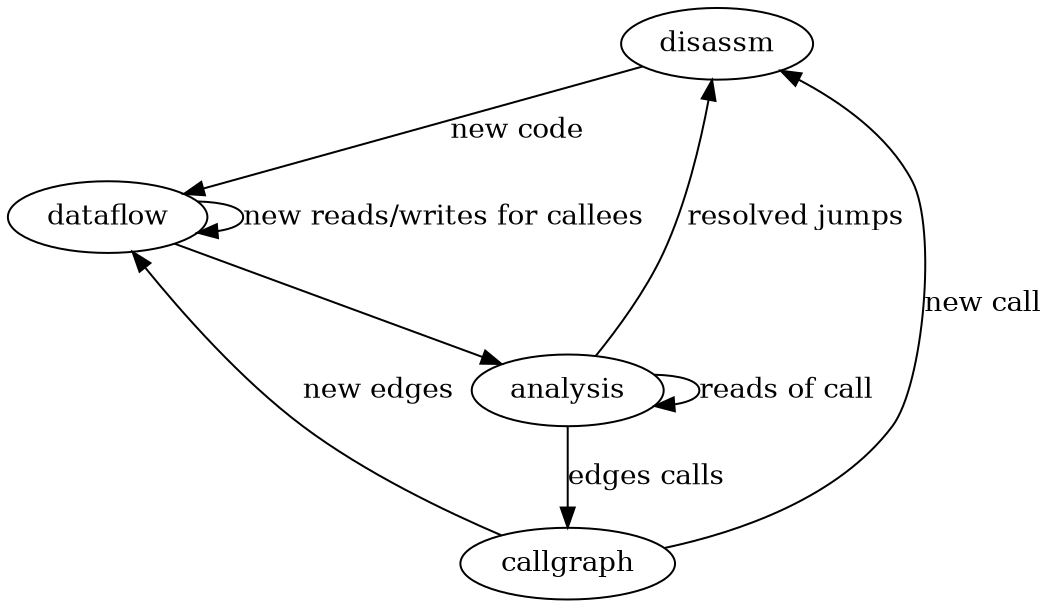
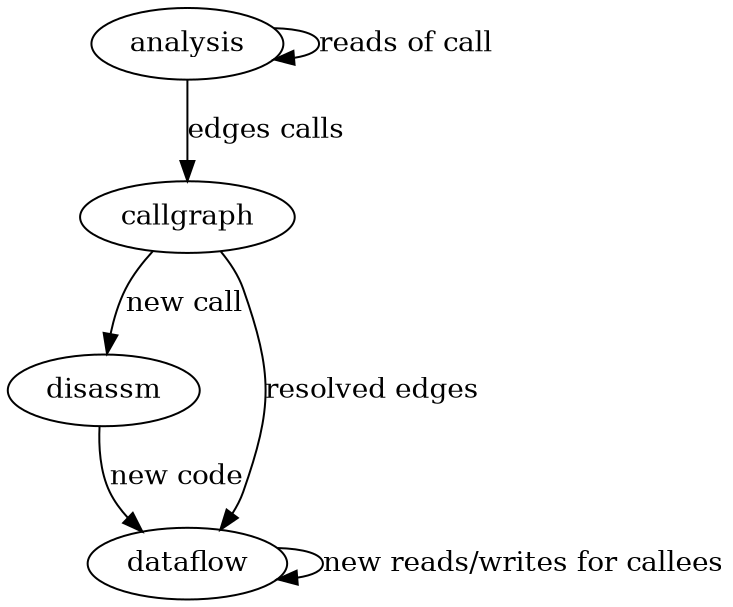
edge "analysis" -> "disassm": removed, label "resolved jumps"
edge "dataflow" -> "analysis": removed
edge "callgraph" -> "dataflow": label "new edges" -> "resolved edges"
